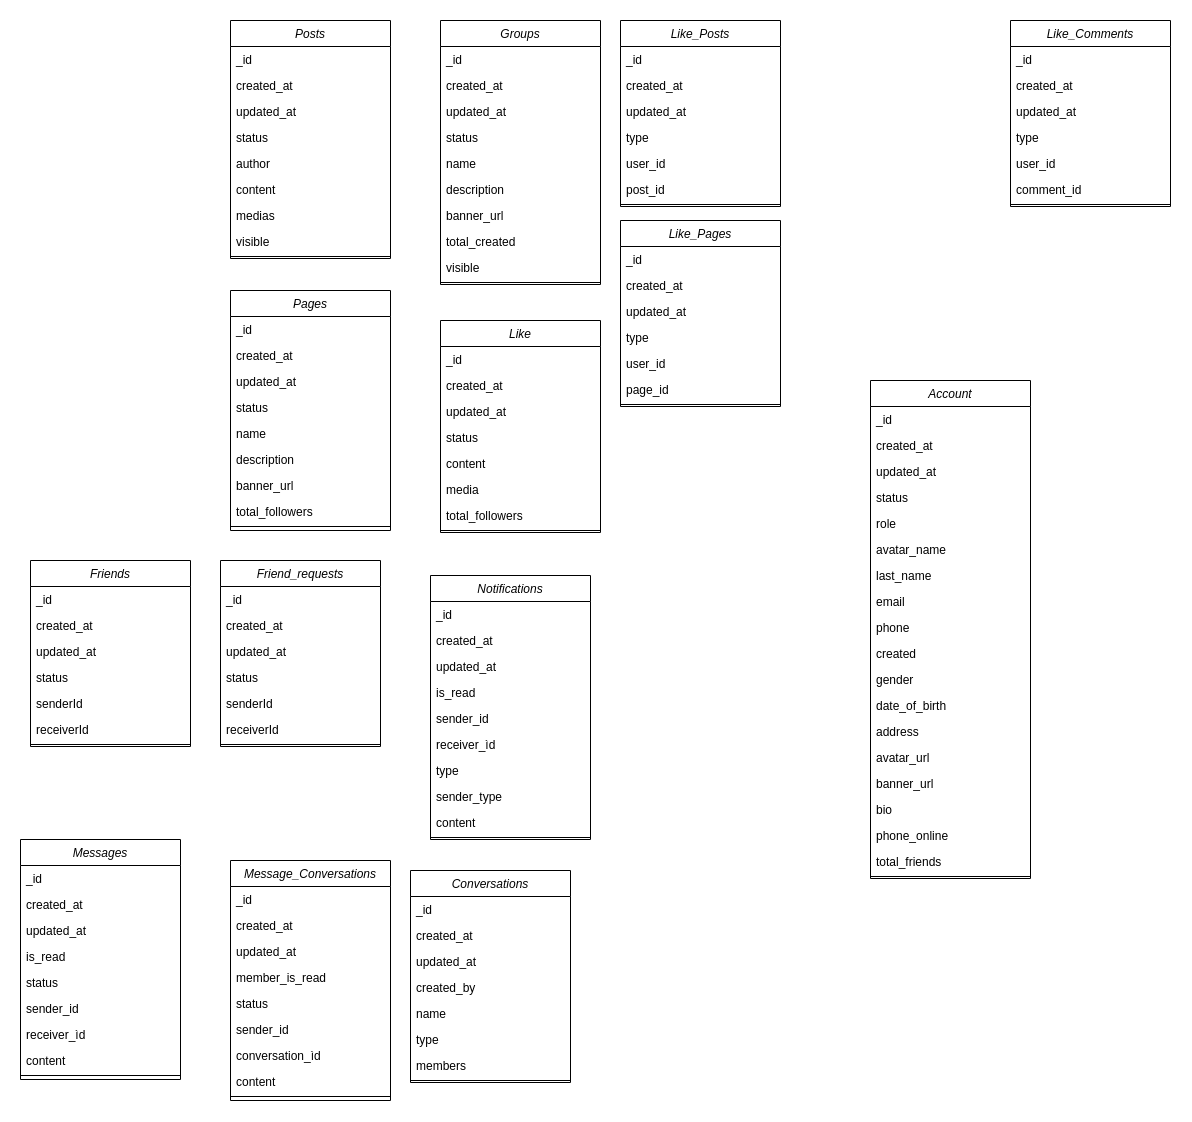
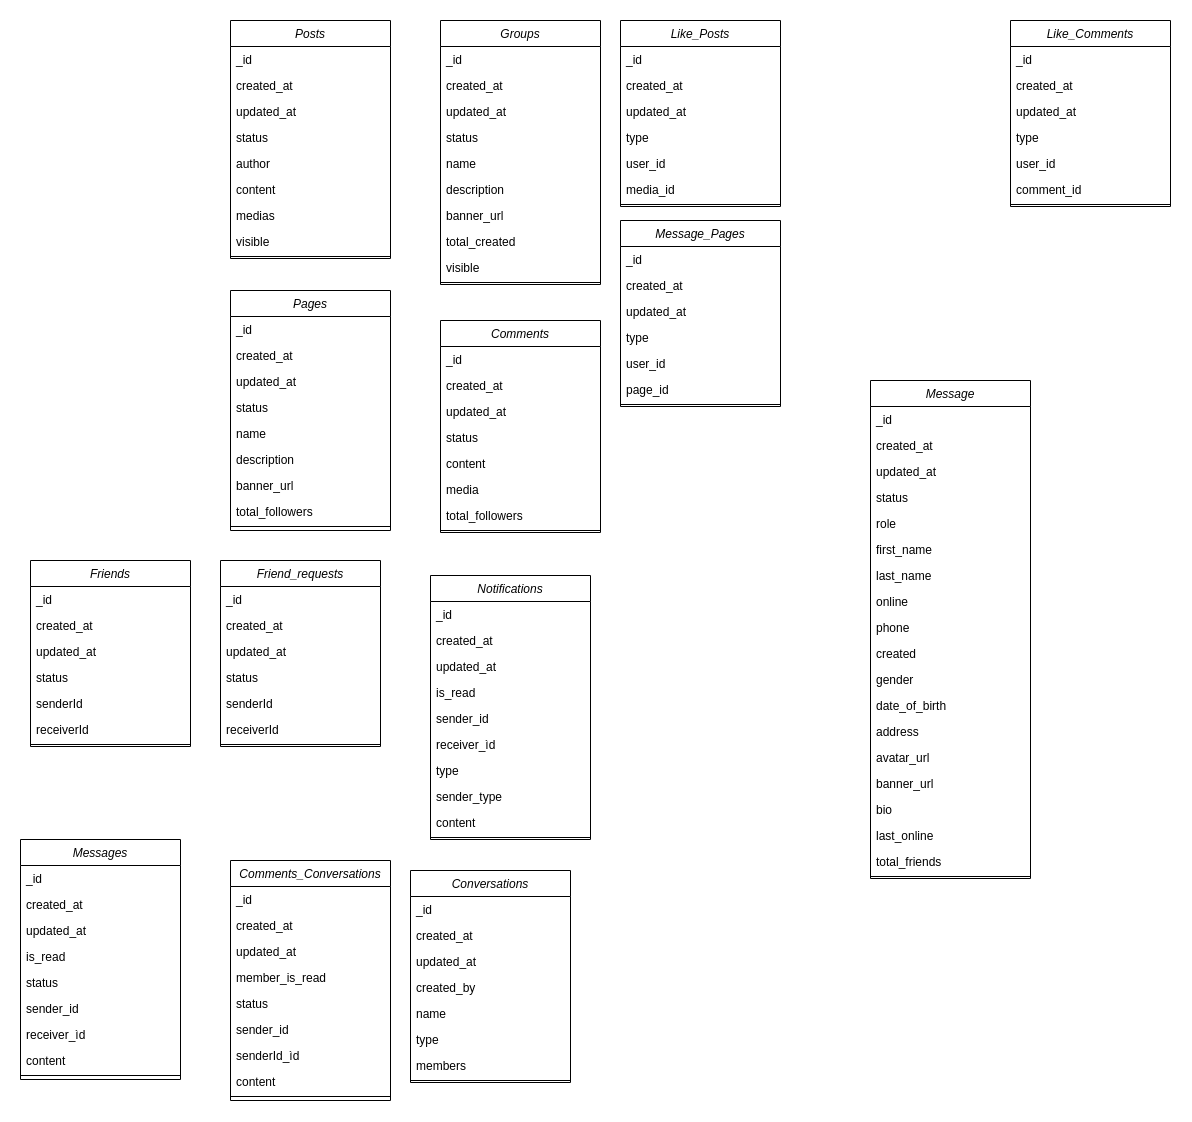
node "post_id": label "post_id" -> "media_id"
node "Like_Pages": label "Like_Pages" -> "Message_Pages"
node "Like": label "Like" -> "Comments"
node "Account": label "Account" -> "Message"
node "avatar_name": label "avatar_name" -> "first_name"
node "email": label "email" -> "online"
node "phone_online": label "phone_online" -> "last_online"
node "Message_Conversations": label "Message_Conversations" -> "Comments_Conversations"
node "conversation_ìd": label "conversation_ìd" -> "senderId_ìd"
